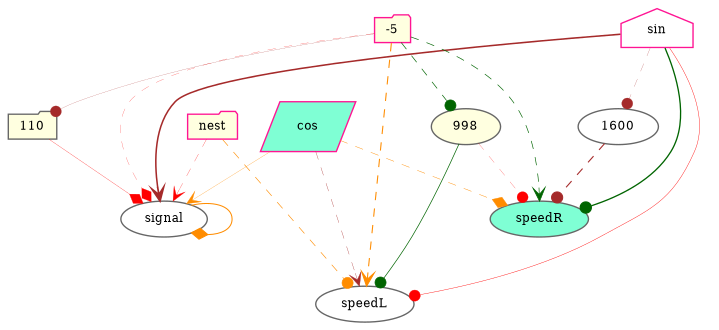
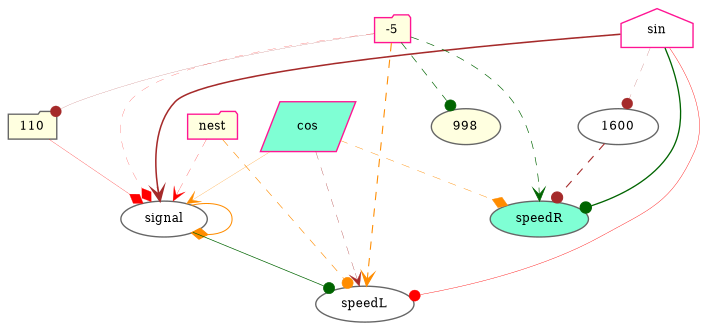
edge "998" -> "speedR": removed
edge "998" -> "speedL": now "signal" -> "speedL"
